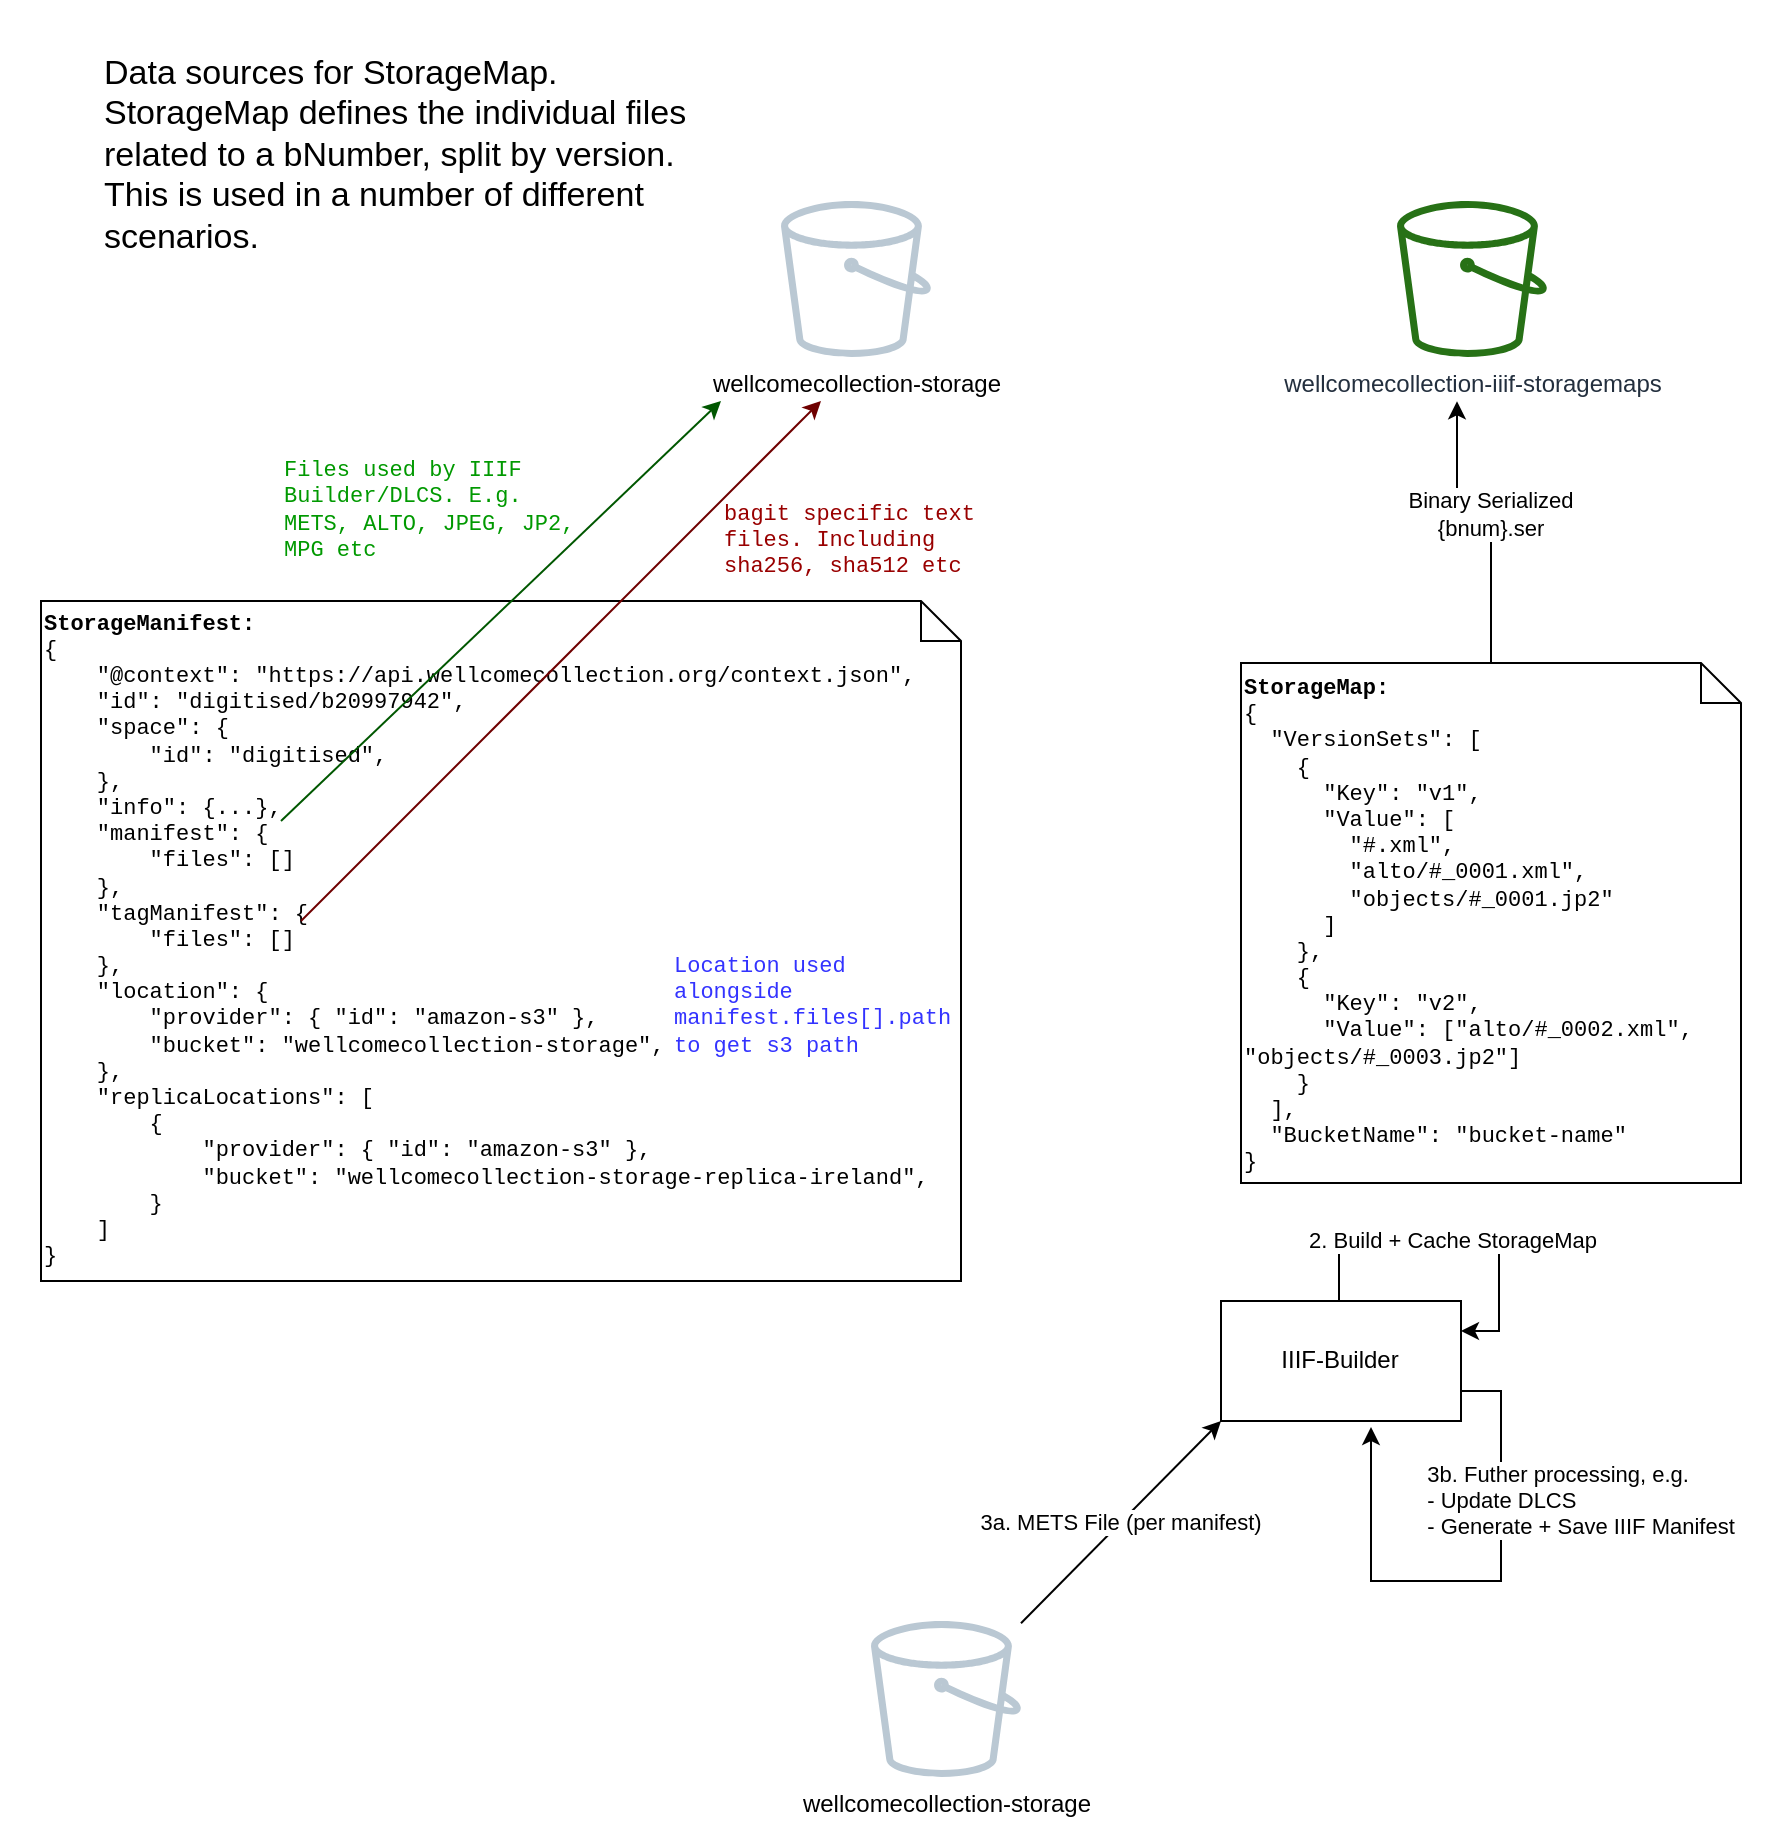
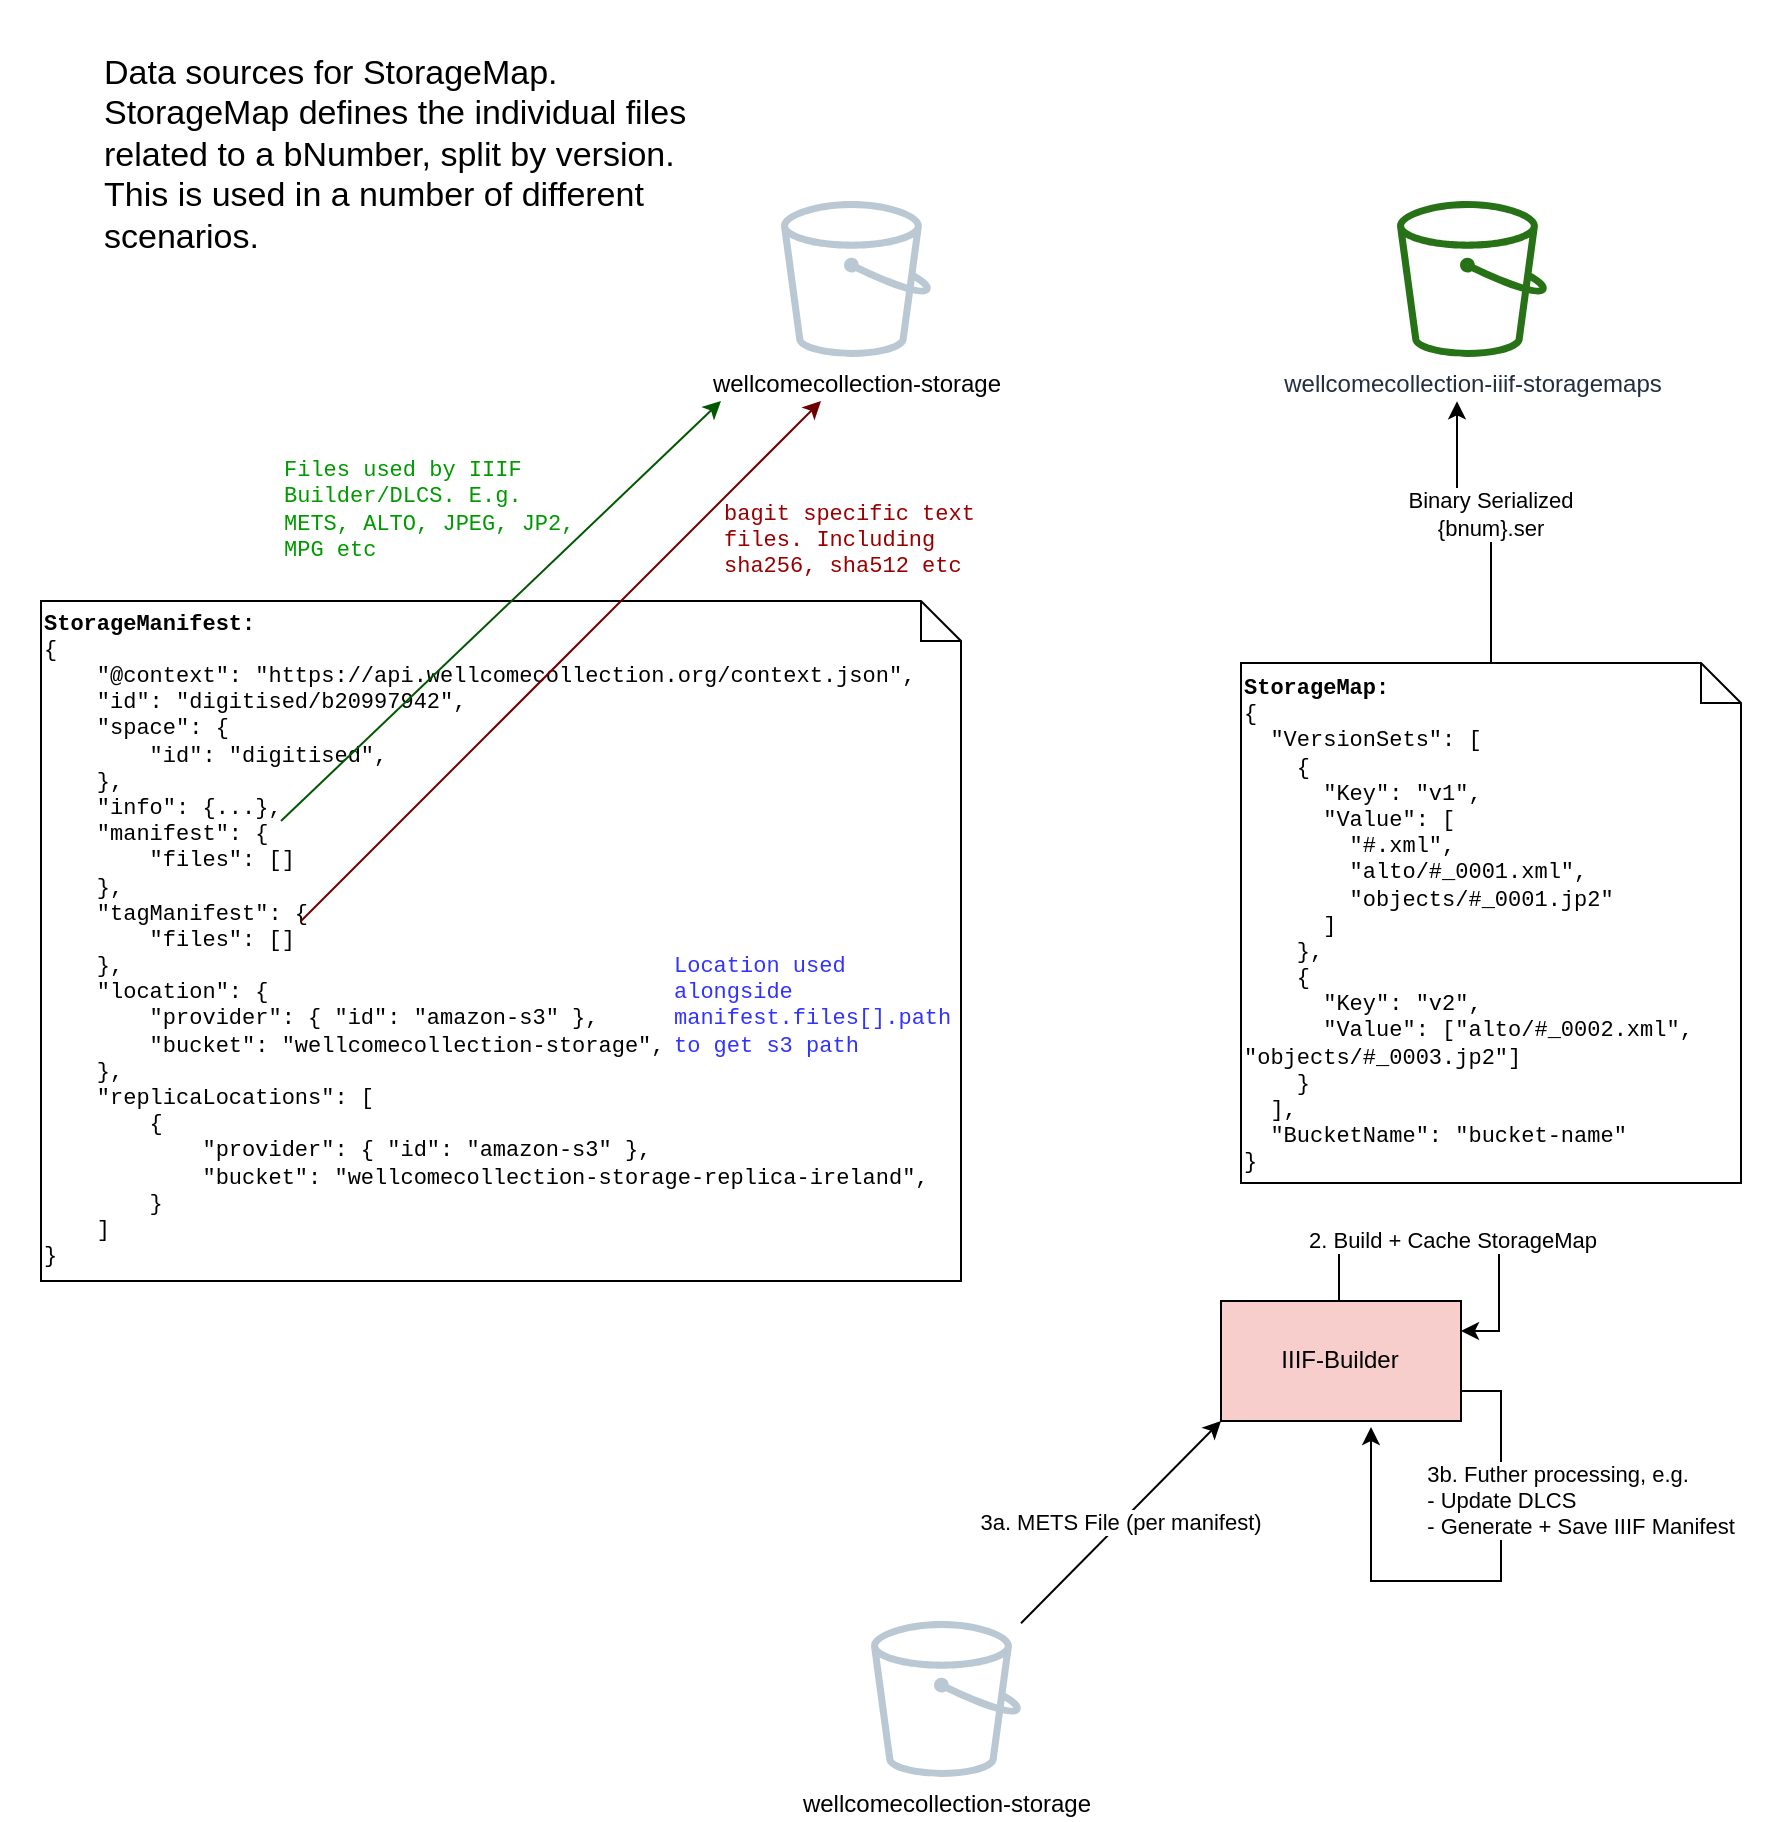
node "IIIF-Builder": fillcolor #ffffff -> #f8cecc
